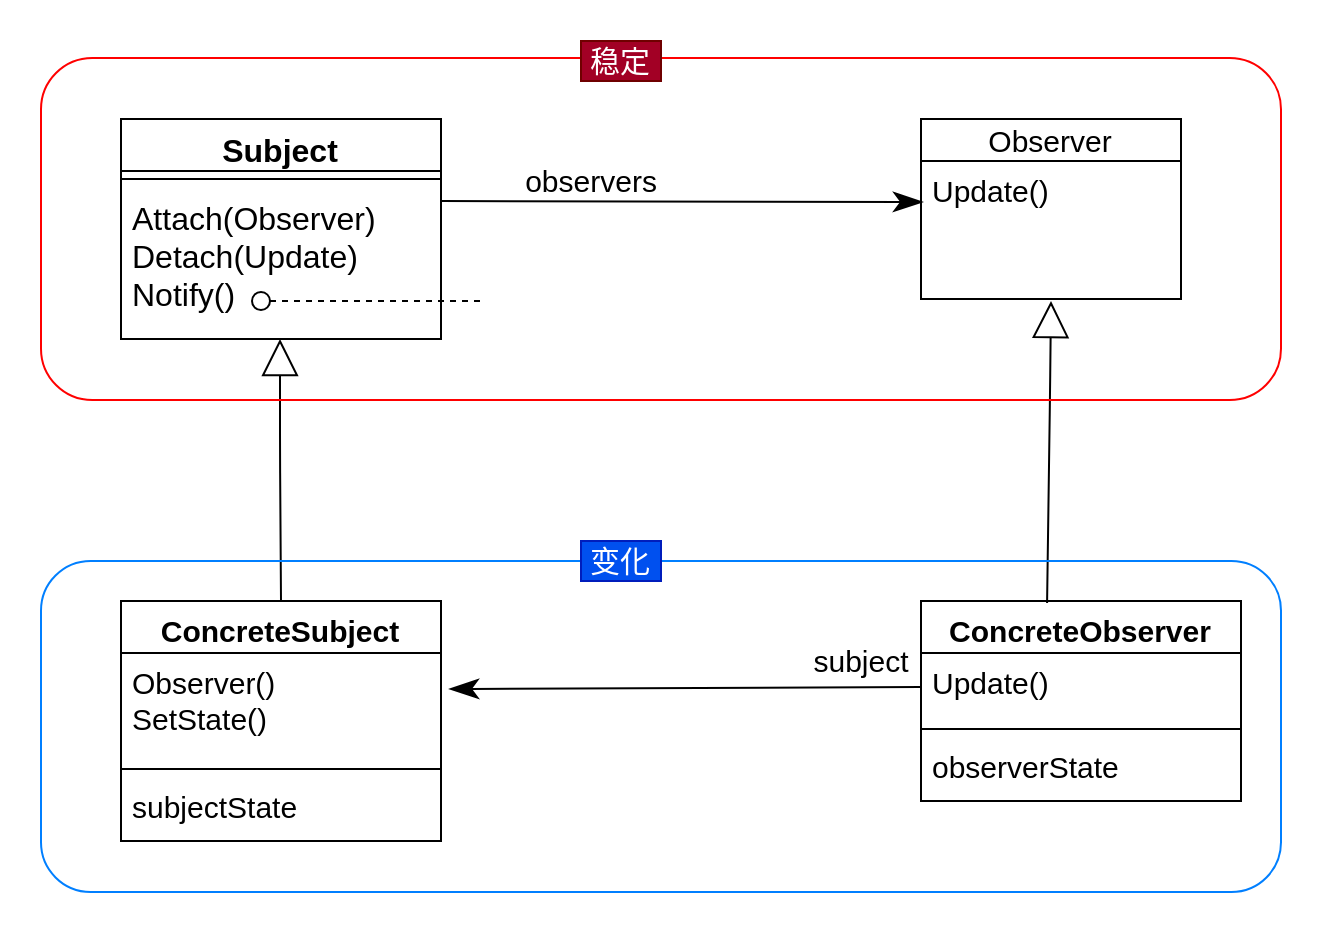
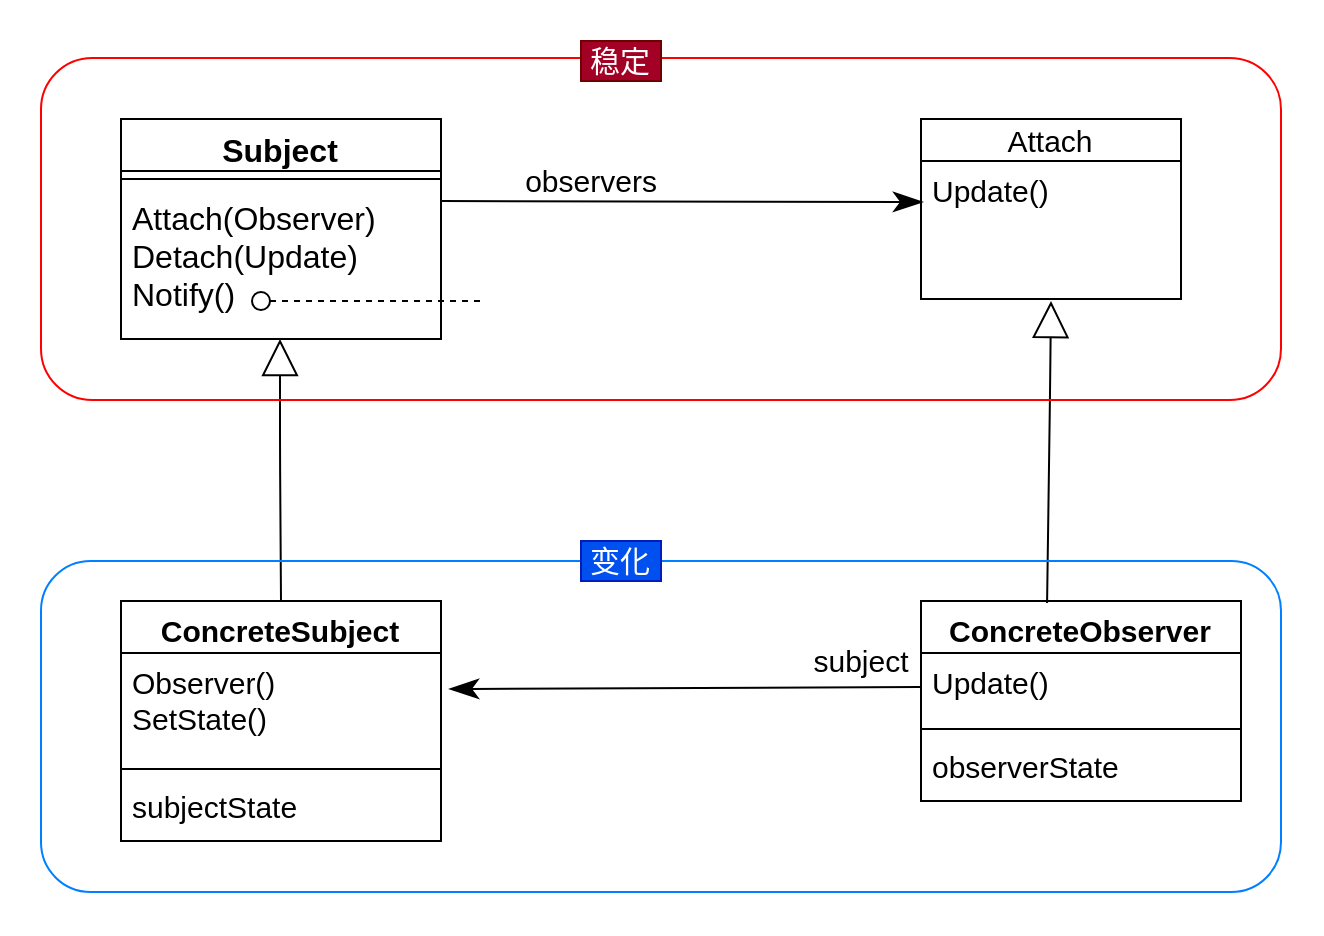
node "Observer": label "Observer" -> "Attach"
